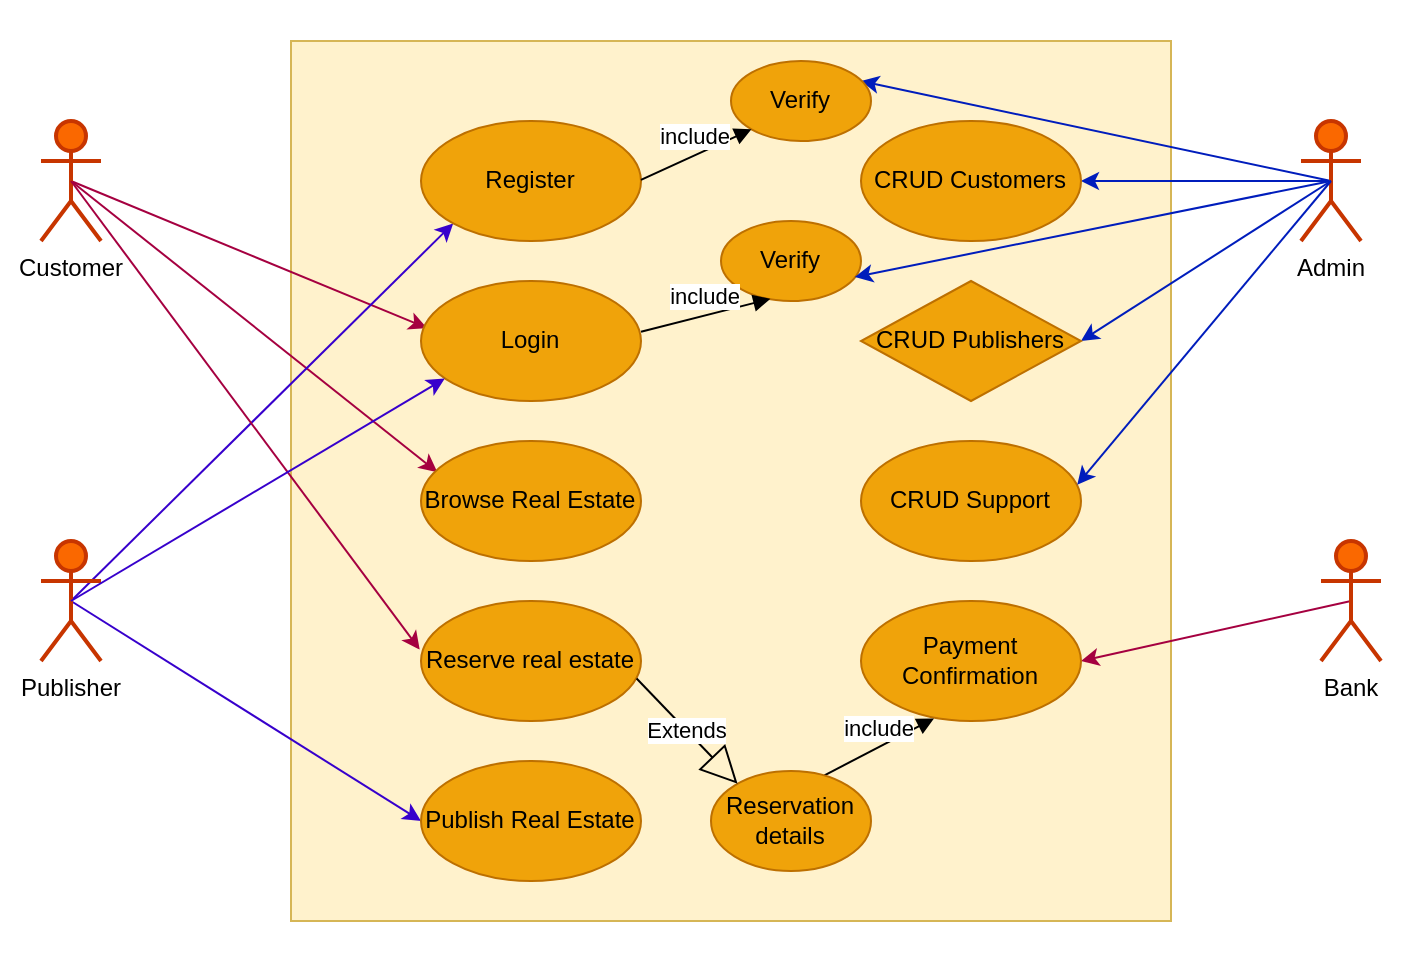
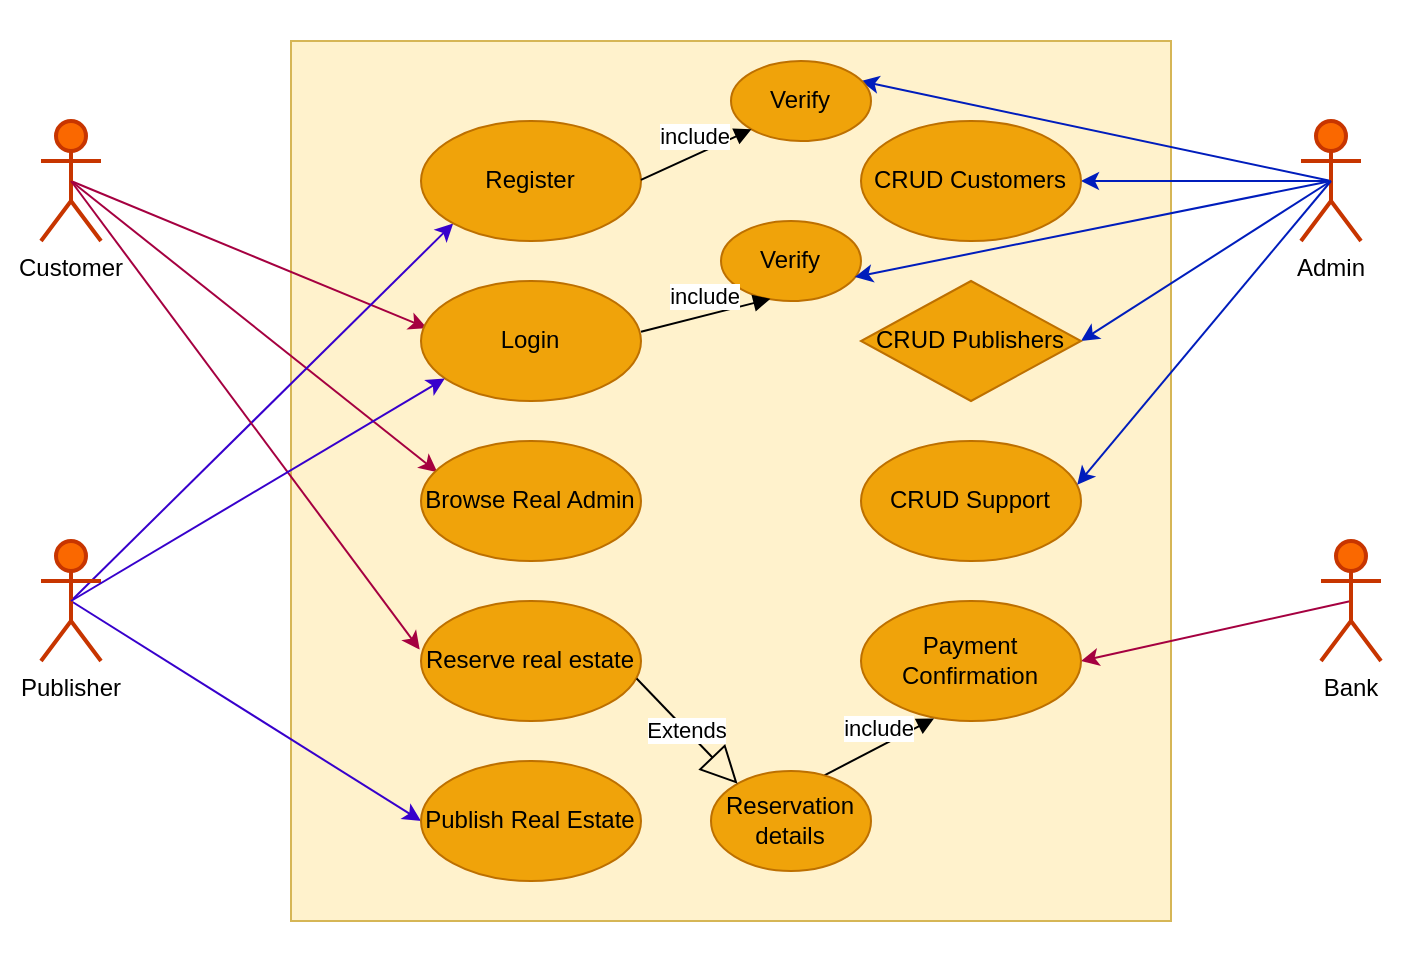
node "Browse Real Estate": label "Browse Real Estate" -> "Browse Real Admin"
